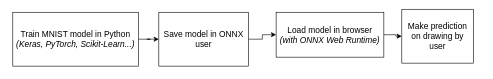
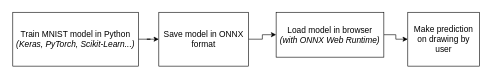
node "Make prediction on drawing by user": moved (438, 36) -> (444, 39)
node "Save model in ONNX user": label "Save model in ONNX user" -> "Save model in ONNX format"
